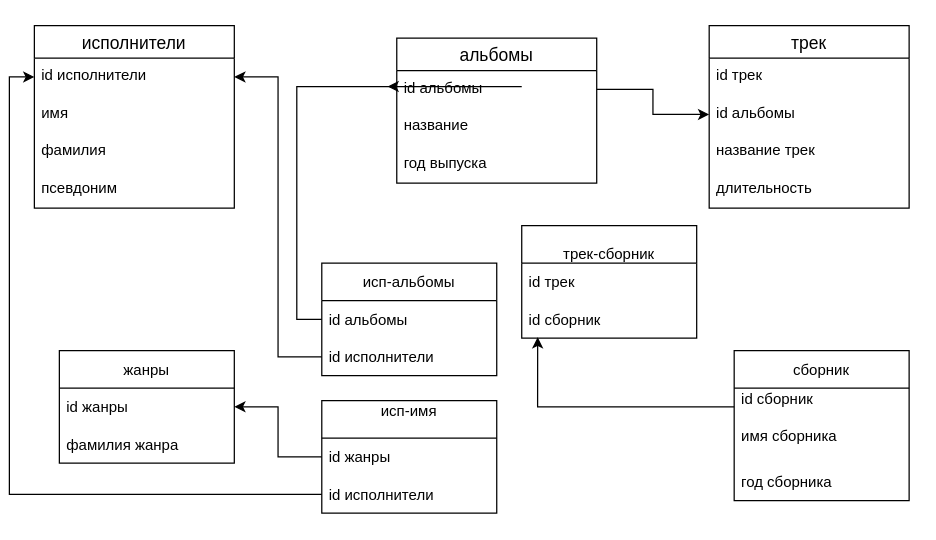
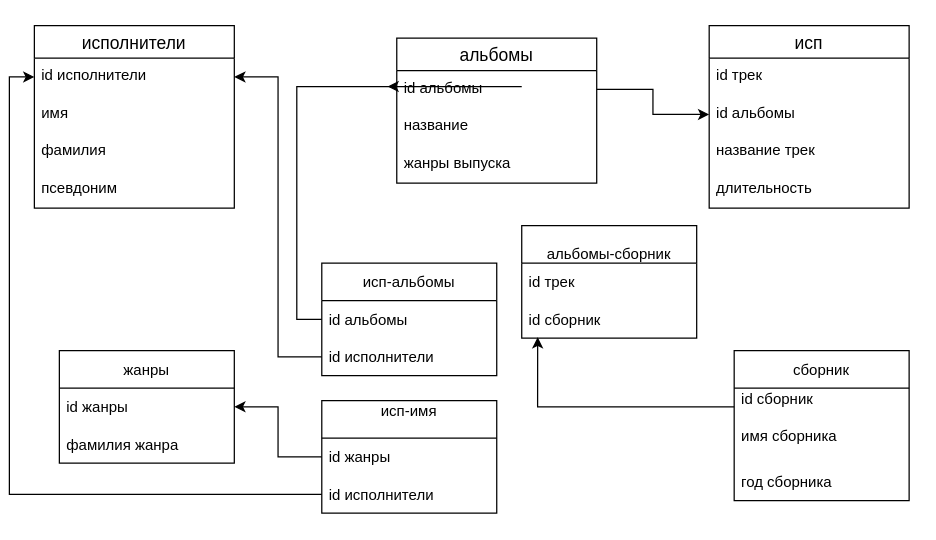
node "трек": label "трек" -> "исп"
node "год выпуска": label "год выпуска" -> "жанры выпуска"
node "трек-сборник": label "трек-сборник" -> "альбомы-сборник"
